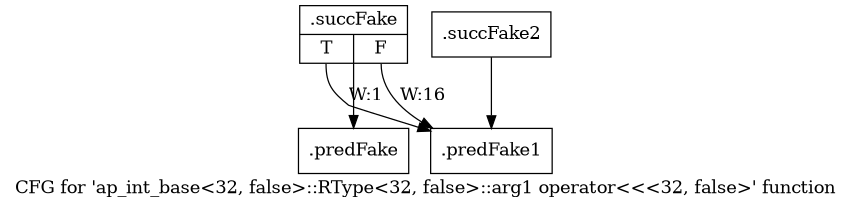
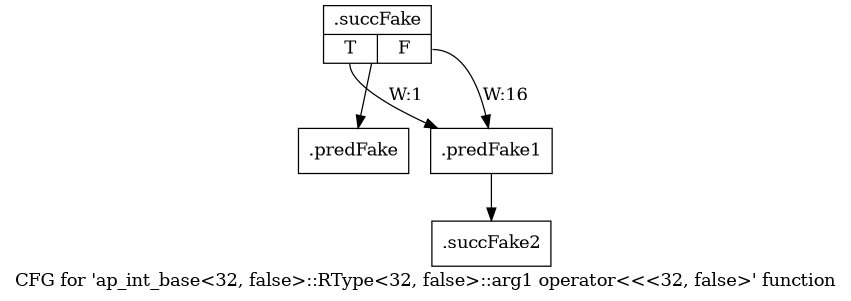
edge ".succFake2" -> ".predFake1": reversed
